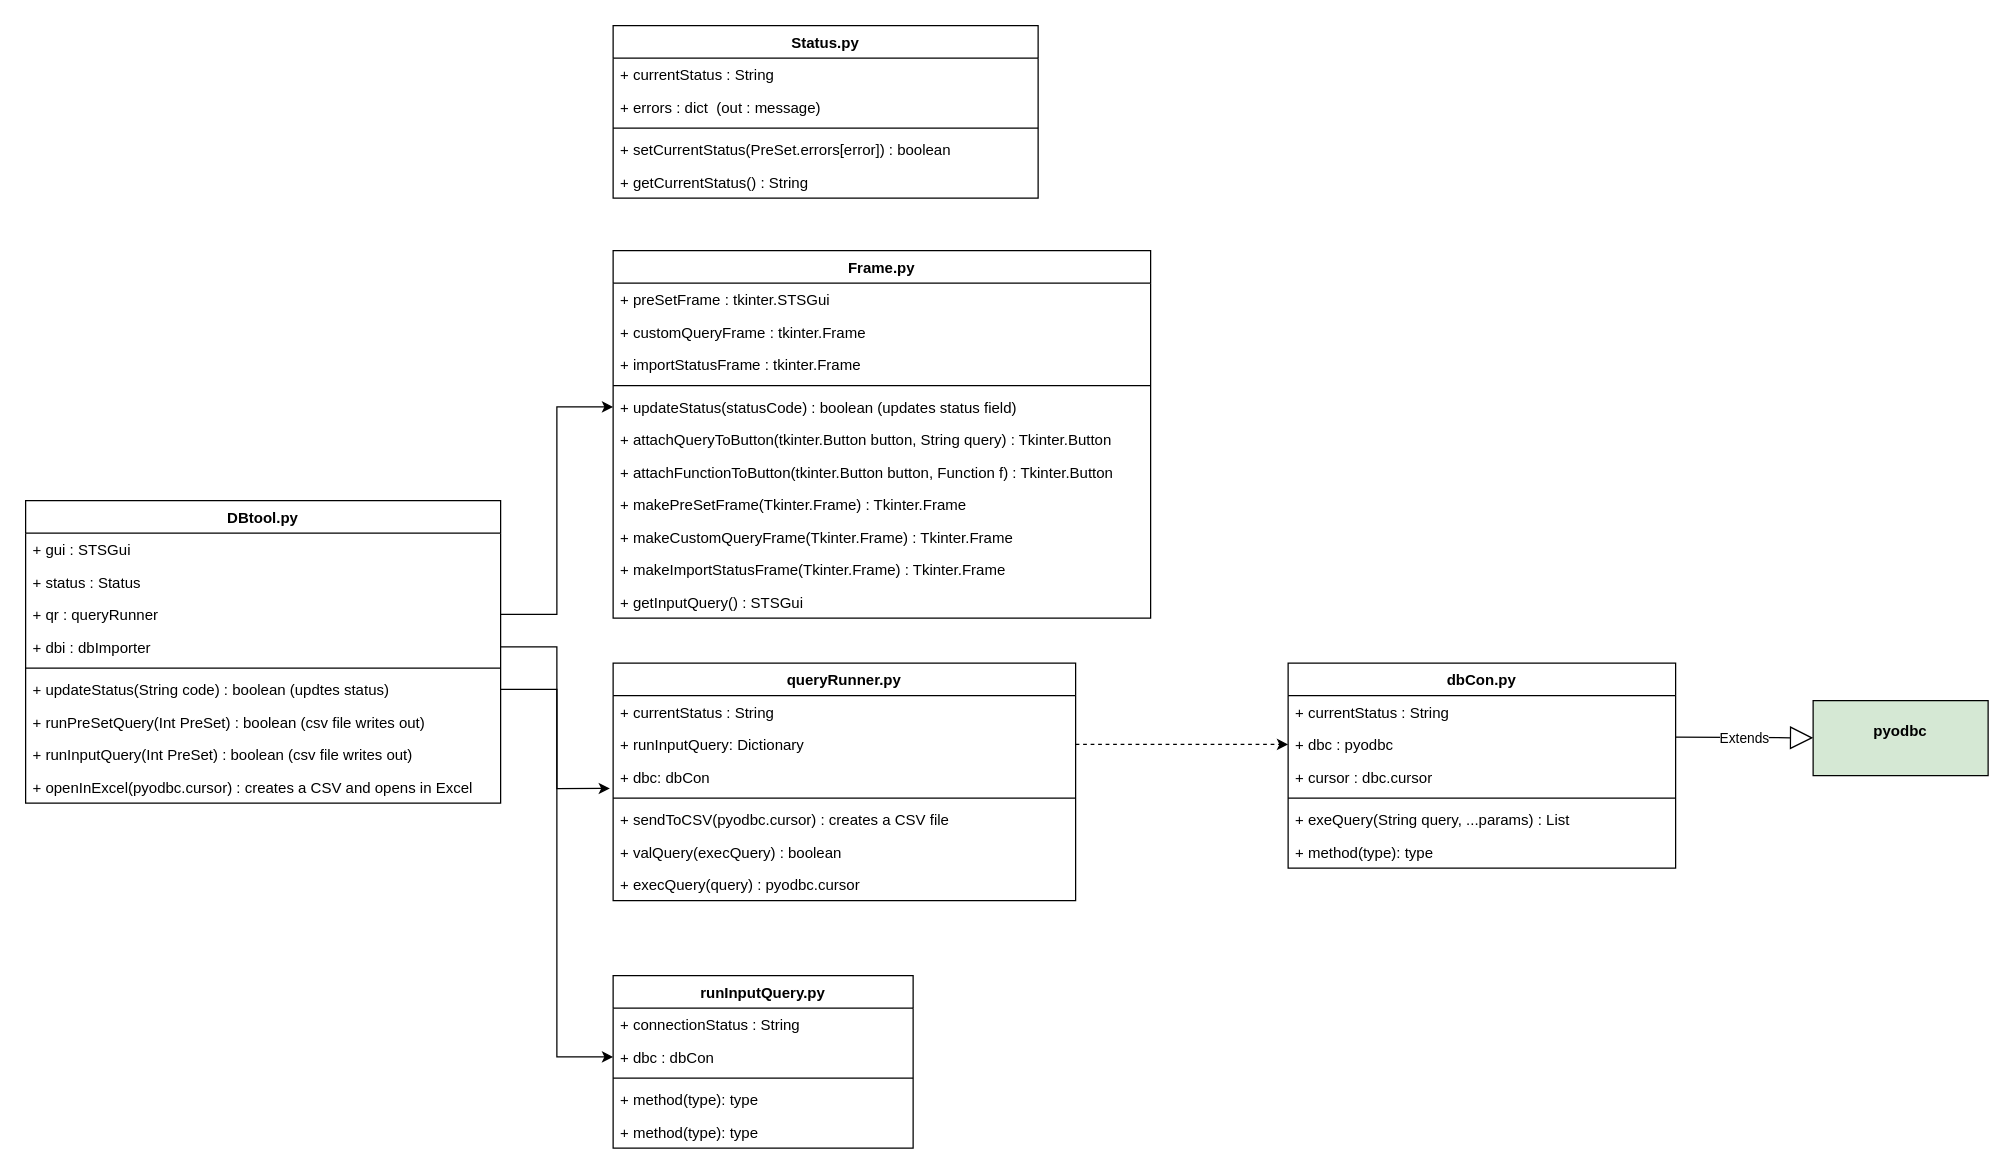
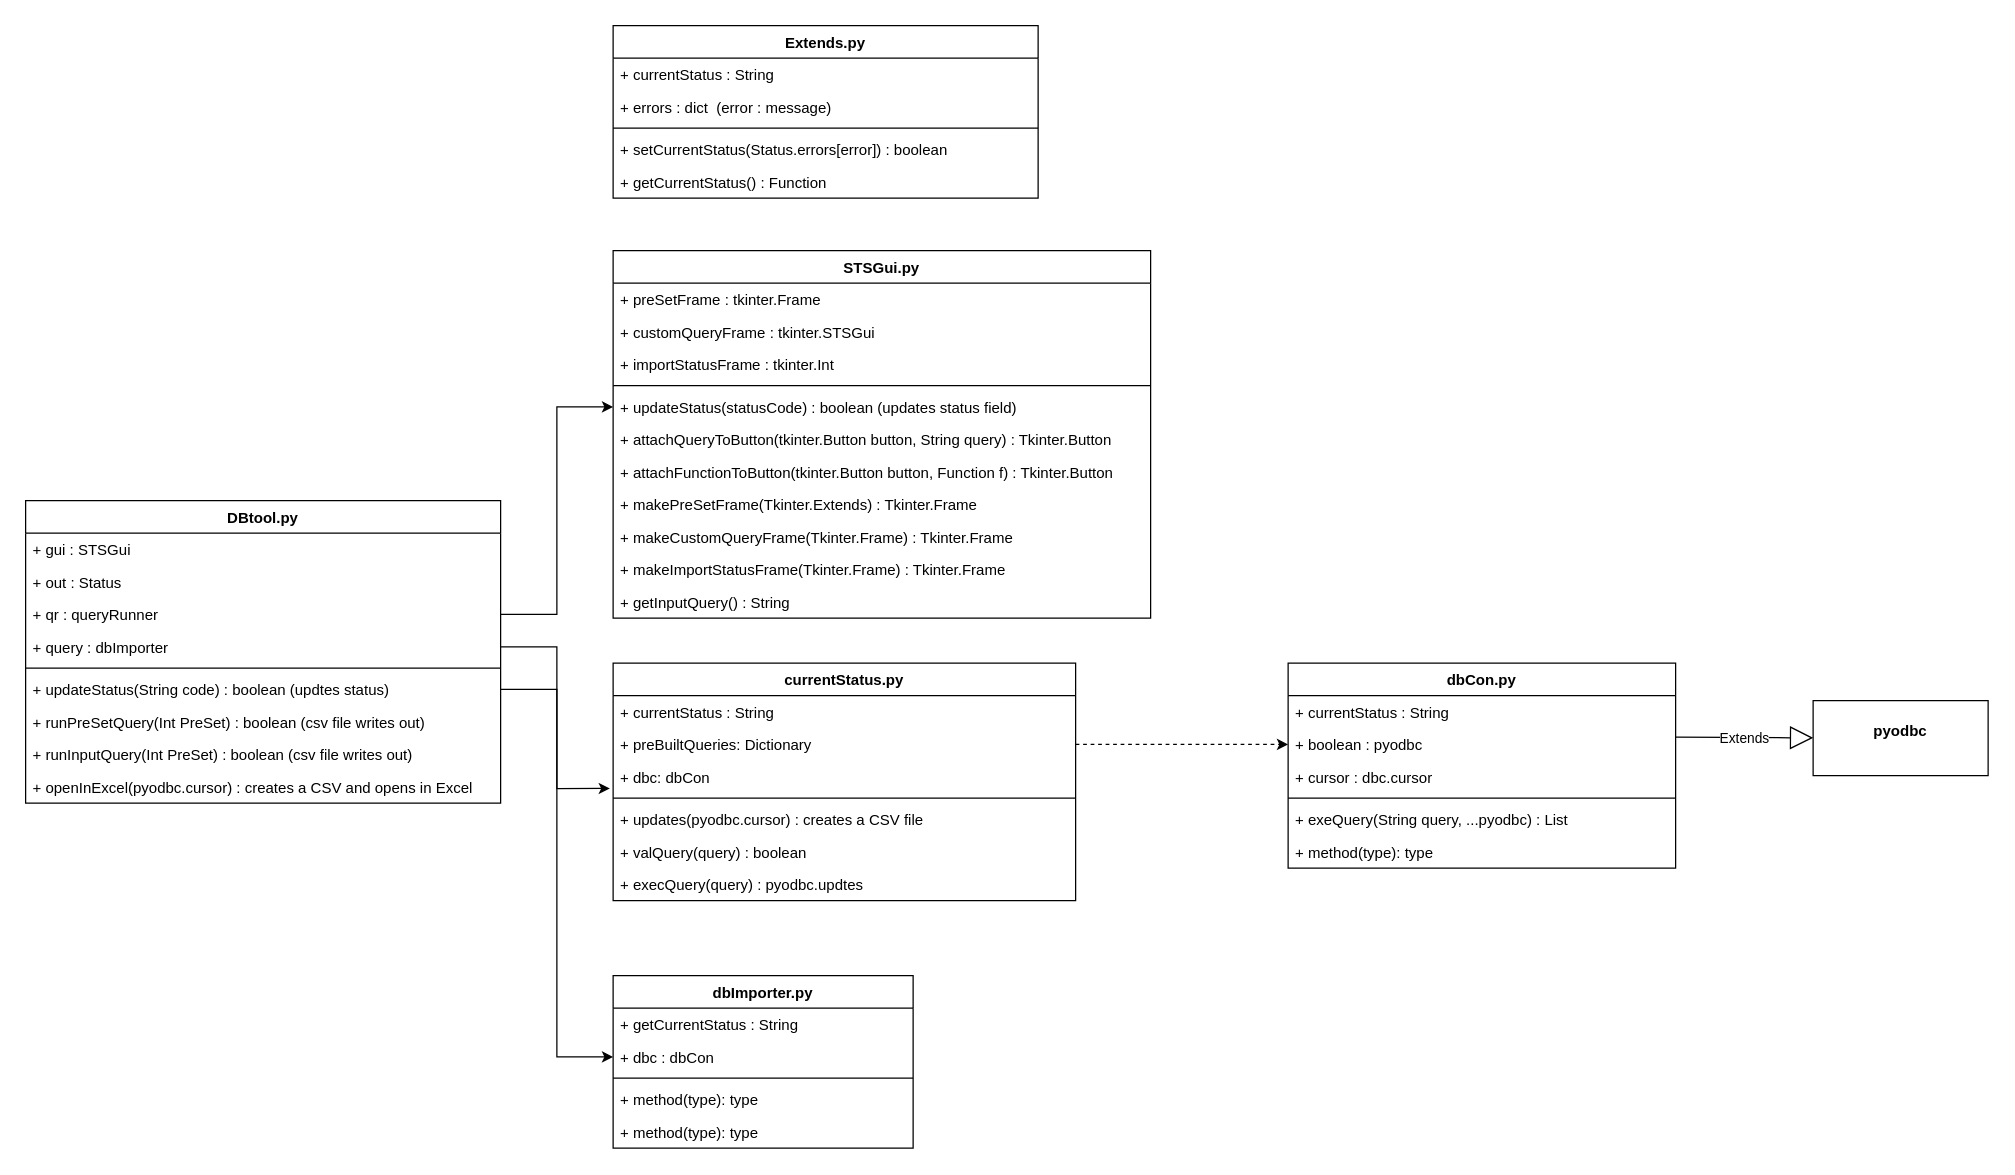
node "Status.py": label "Status.py" -> "Extends.py"
node "+ errors : dict (out : message)": label "+ errors : dict (out : message)" -> "+ errors : dict (error : message)"
node "+ setCurrentStatus(PreSet.errors[error]) : boolean": label "+ setCurrentStatus(PreSet.errors[error]) : boolean" -> "+ setCurrentStatus(Status.errors[error]) : boolean"
node "+ getCurrentStatus() : String": label "+ getCurrentStatus() : String" -> "+ getCurrentStatus() : Function"
node "Frame.py": label "Frame.py" -> "STSGui.py"
node "+ preSetFrame : tkinter.STSGui": label "+ preSetFrame : tkinter.STSGui" -> "+ preSetFrame : tkinter.Frame"
node "+ customQueryFrame : tkinter.Frame": label "+ customQueryFrame : tkinter.Frame" -> "+ customQueryFrame : tkinter.STSGui"
node "+ importStatusFrame : tkinter.Frame": label "+ importStatusFrame : tkinter.Frame" -> "+ importStatusFrame : tkinter.Int"
node "+ makePreSetFrame(Tkinter.Frame) : Tkinter.Frame": label "+ makePreSetFrame(Tkinter.Frame) : Tkinter.Frame" -> "+ makePreSetFrame(Tkinter.Extends) : Tkinter.Frame"
node "+ status : Status": label "+ status : Status" -> "+ out : Status"
node "+ getInputQuery() : STSGui": label "+ getInputQuery() : STSGui" -> "+ getInputQuery() : String"
node "+ dbi : dbImporter": label "+ dbi : dbImporter" -> "+ query : dbImporter"
node "queryRunner.py": label "queryRunner.py" -> "currentStatus.py"
node "pyodbc": fillcolor #d5e8d4 -> #ffffff
node "+ runInputQuery: Dictionary": label "+ runInputQuery: Dictionary" -> "+ preBuiltQueries: Dictionary"
node "+ dbc : pyodbc": label "+ dbc : pyodbc" -> "+ boolean : pyodbc"
node "+ sendToCSV(pyodbc.cursor) : creates a CSV file": label "+ sendToCSV(pyodbc.cursor) : creates a CSV file" -> "+ updates(pyodbc.cursor) : creates a CSV file"
node "+ exeQuery(String query, ...params) : List": label "+ exeQuery(String query, ...params) : List" -> "+ exeQuery(String query, ...pyodbc) : List"
node "+ valQuery(execQuery) : boolean": label "+ valQuery(execQuery) : boolean" -> "+ valQuery(query) : boolean"
node "+ execQuery(query) : pyodbc.cursor": label "+ execQuery(query) : pyodbc.cursor" -> "+ execQuery(query) : pyodbc.updtes"
node "runInputQuery.py": label "runInputQuery.py" -> "dbImporter.py"
node "+ connectionStatus : String": label "+ connectionStatus : String" -> "+ getCurrentStatus : String"
